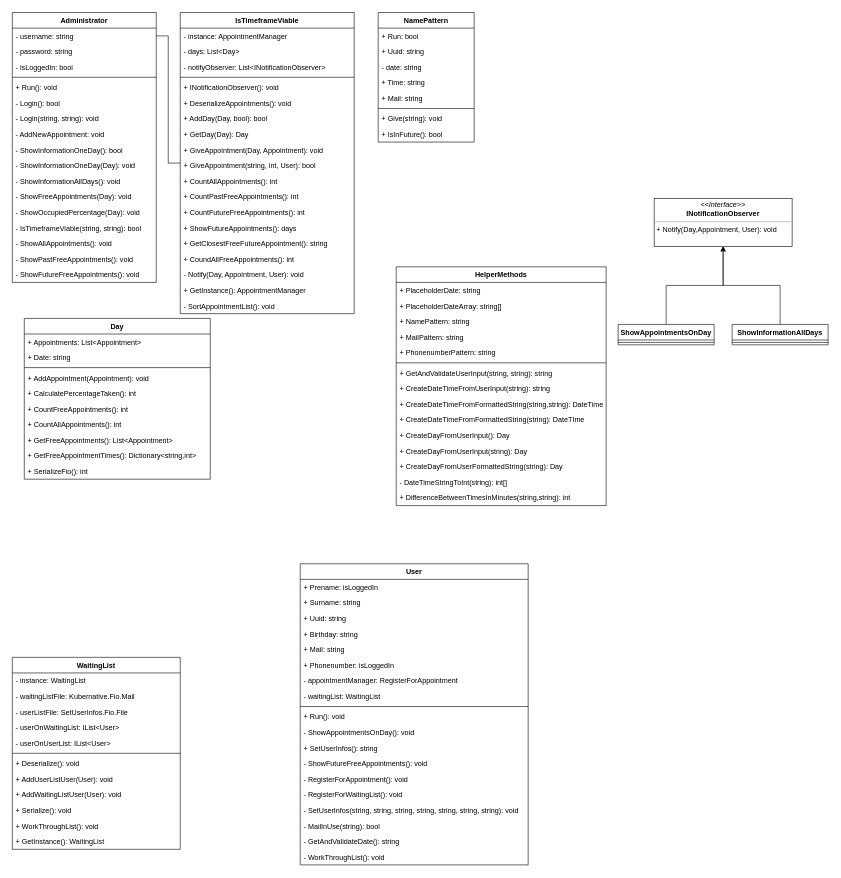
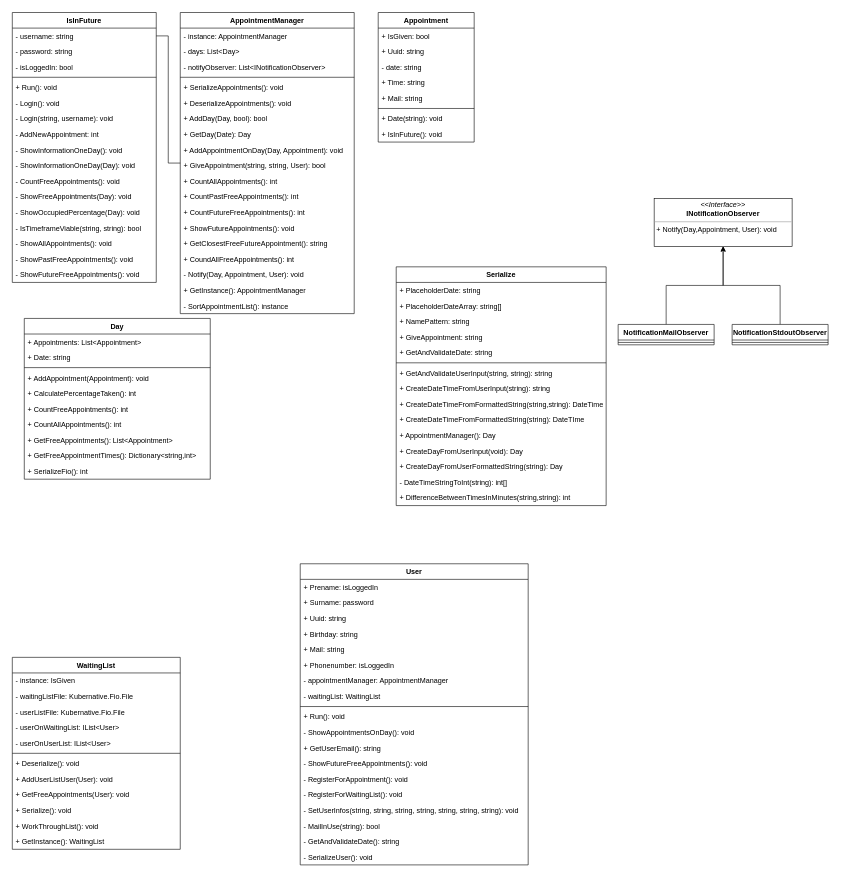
node "Administrator": label "Administrator" -> "IsInFuture"
node "IsTimeframeViable": label "IsTimeframeViable" -> "AppointmentManager"
node "NamePattern": label "NamePattern" -> "Appointment"
node "+ Run: bool": label "+ Run: bool" -> "+ IsGiven: bool"
node "+ INotificationObserver(): void": label "+ INotificationObserver(): void" -> "+ SerializeAppointments(): void"
node "- Login(): bool": label "- Login(): bool" -> "- Login(): void"
node "- Login(string, string): void": label "- Login(string, string): void" -> "- Login(string, username): void"
node "+ Give(string): void": label "+ Give(string): void" -> "+ Date(string): void"
node "- AddNewAppointment: void": label "- AddNewAppointment: void" -> "- AddNewAppointment: int"
node "+ GetDay(Day): Day": label "+ GetDay(Day): Day" -> "+ GetDay(Date): Day"
node "+ IsInFuture(): bool": label "+ IsInFuture(): bool" -> "+ IsInFuture(): void"
node "- ShowInformationOneDay(): bool": label "- ShowInformationOneDay(): bool" -> "- ShowInformationOneDay(): void"
node "+ GiveAppointment(Day, Appointment): void": label "+ GiveAppointment(Day, Appointment): void" -> "+ AddAppointmentOnDay(Day, Appointment): void"
node "+ GiveAppointment(string, int, User): bool": label "+ GiveAppointment(string, int, User): bool" -> "+ GiveAppointment(string, string, User): bool"
node "- ShowInformationAllDays(): void": label "- ShowInformationAllDays(): void" -> "- CountFreeAppointments(): void"
node "+ ShowFutureAppointments(): days": label "+ ShowFutureAppointments(): days" -> "+ ShowFutureAppointments(): void"
node "HelperMethods": label "HelperMethods" -> "Serialize"
node "- SortAppointmentList(): void": label "- SortAppointmentList(): void" -> "- SortAppointmentList(): instance"
node "ShowAppointmentsOnDay": label "ShowAppointmentsOnDay" -> "NotificationMailObserver"
node "ShowInformationAllDays": label "ShowInformationAllDays" -> "NotificationStdoutObserver"
node "+ MailPattern: string": label "+ MailPattern: string" -> "+ GiveAppointment: string"
node "+ PhonenumberPattern: string": label "+ PhonenumberPattern: string" -> "+ GetAndValidateDate: string"
node "+ CreateDayFromUserInput(): Day": label "+ CreateDayFromUserInput(): Day" -> "+ AppointmentManager(): Day"
node "+ CreateDayFromUserInput(string): Day": label "+ CreateDayFromUserInput(string): Day" -> "+ CreateDayFromUserInput(void): Day"
node "+ Surname: string": label "+ Surname: string" -> "+ Surname: password"
node "- instance: WaitingList": label "- instance: WaitingList" -> "- instance: IsGiven"
node "- appointmentManager: RegisterForAppointment": label "- appointmentManager: RegisterForAppointment" -> "- appointmentManager: AppointmentManager"
node "- waitingListFile: Kubernative.Fio.Mail": label "- waitingListFile: Kubernative.Fio.Mail" -> "- waitingListFile: Kubernative.Fio.File"
node "- userListFile: SetUserInfos.Fio.File": label "- userListFile: SetUserInfos.Fio.File" -> "- userListFile: Kubernative.Fio.File"
node "+ SetUserInfos(): string": label "+ SetUserInfos(): string" -> "+ GetUserEmail(): string"
node "+ AddWaitingListUser(User): void": label "+ AddWaitingListUser(User): void" -> "+ GetFreeAppointments(User): void"
node "- WorkThroughList(): void": label "- WorkThroughList(): void" -> "- SerializeUser(): void"
